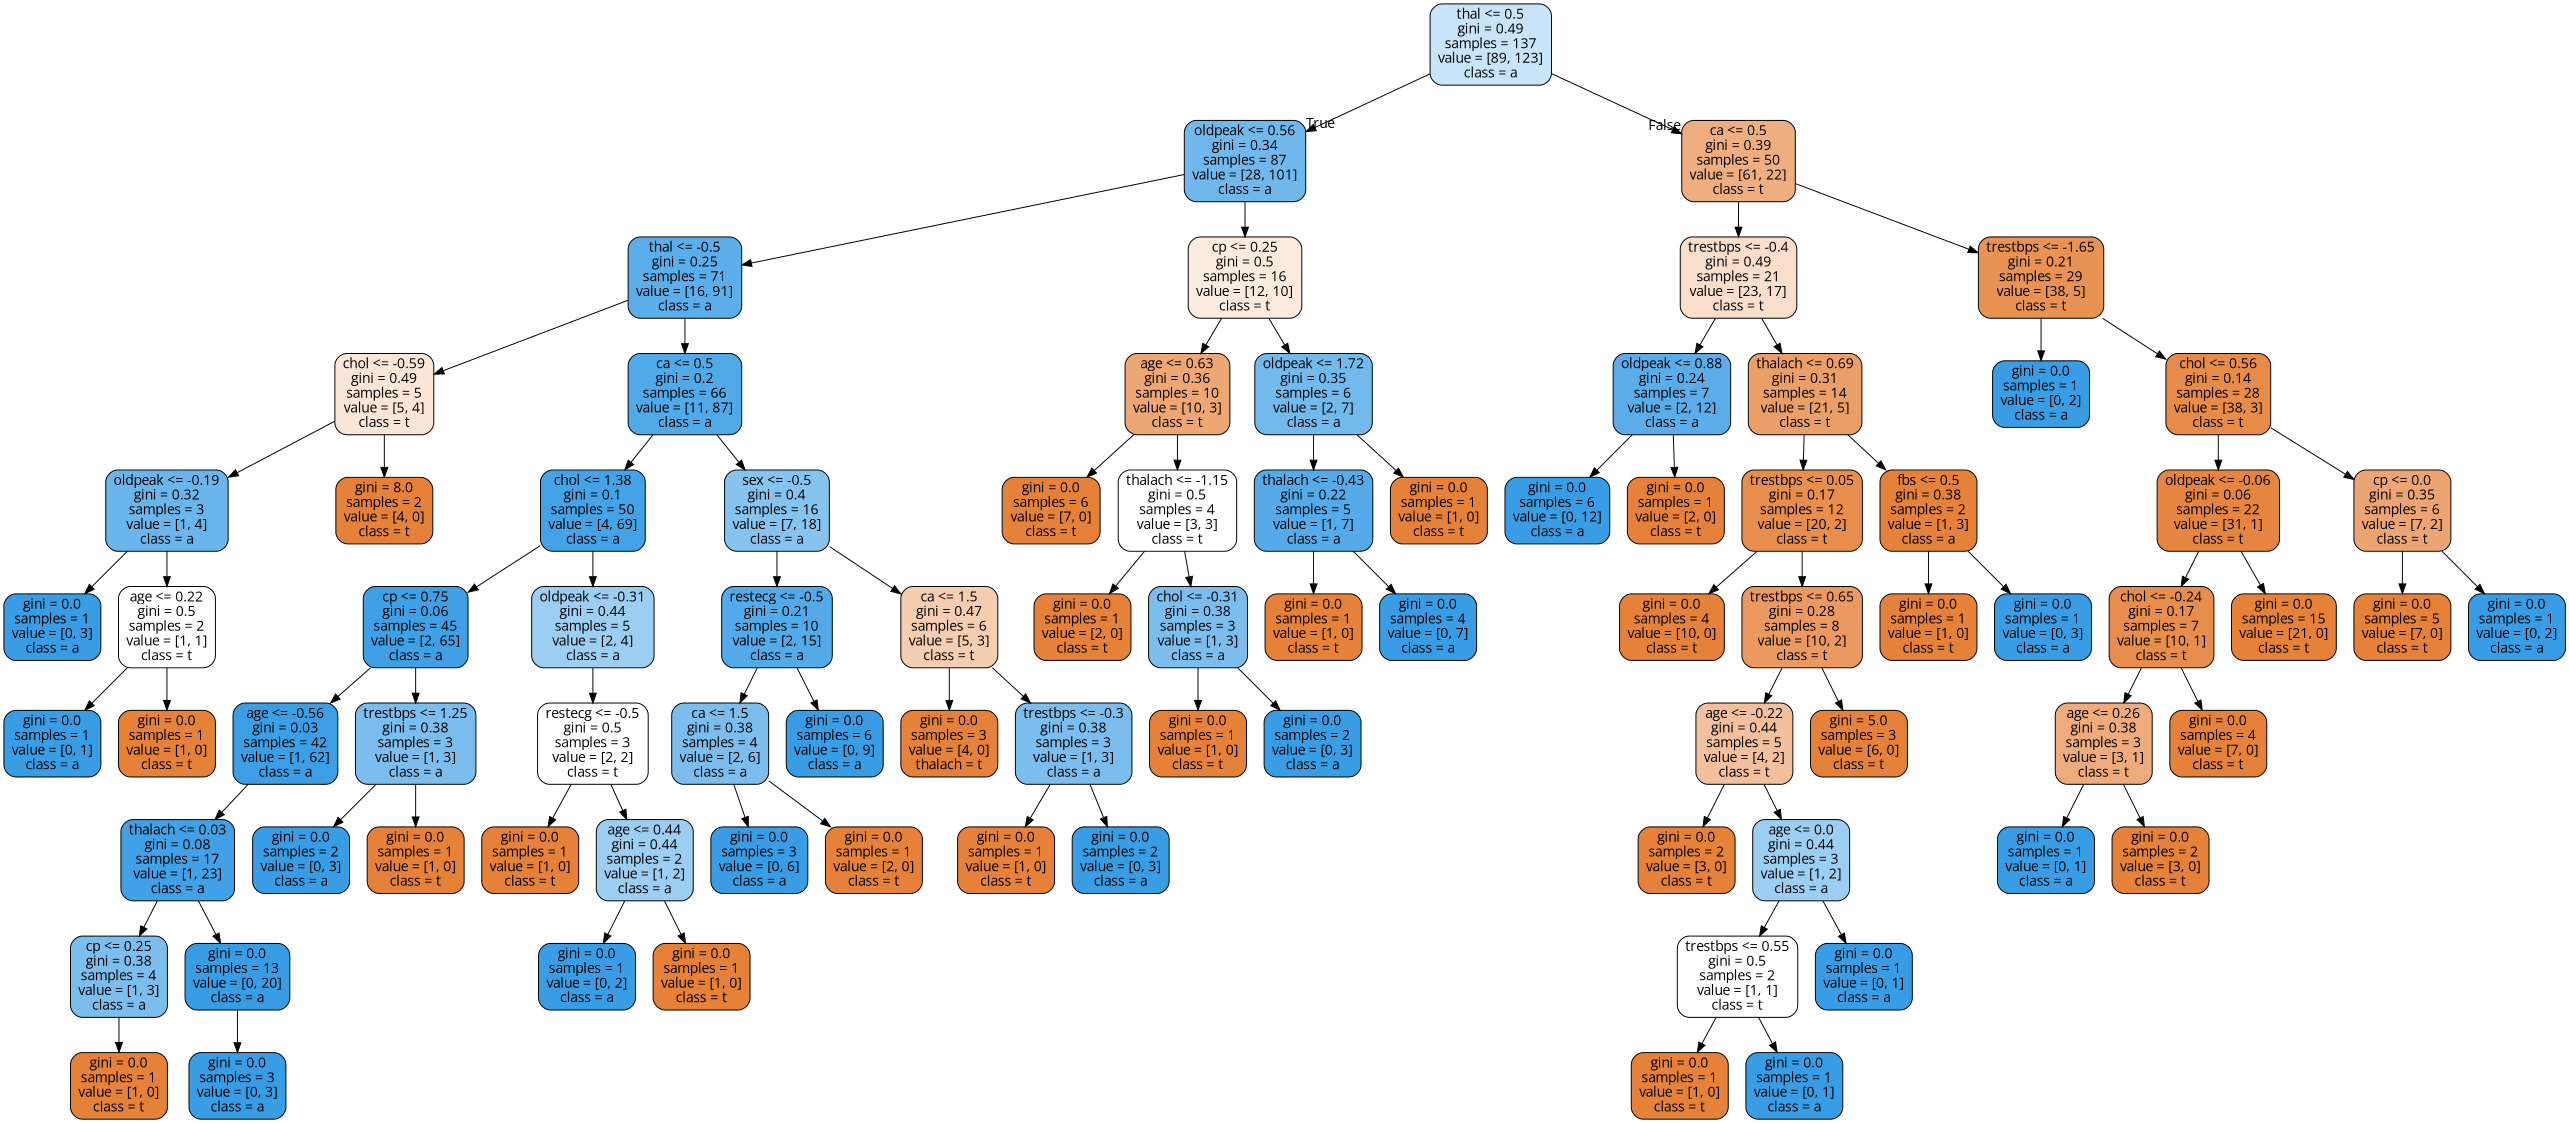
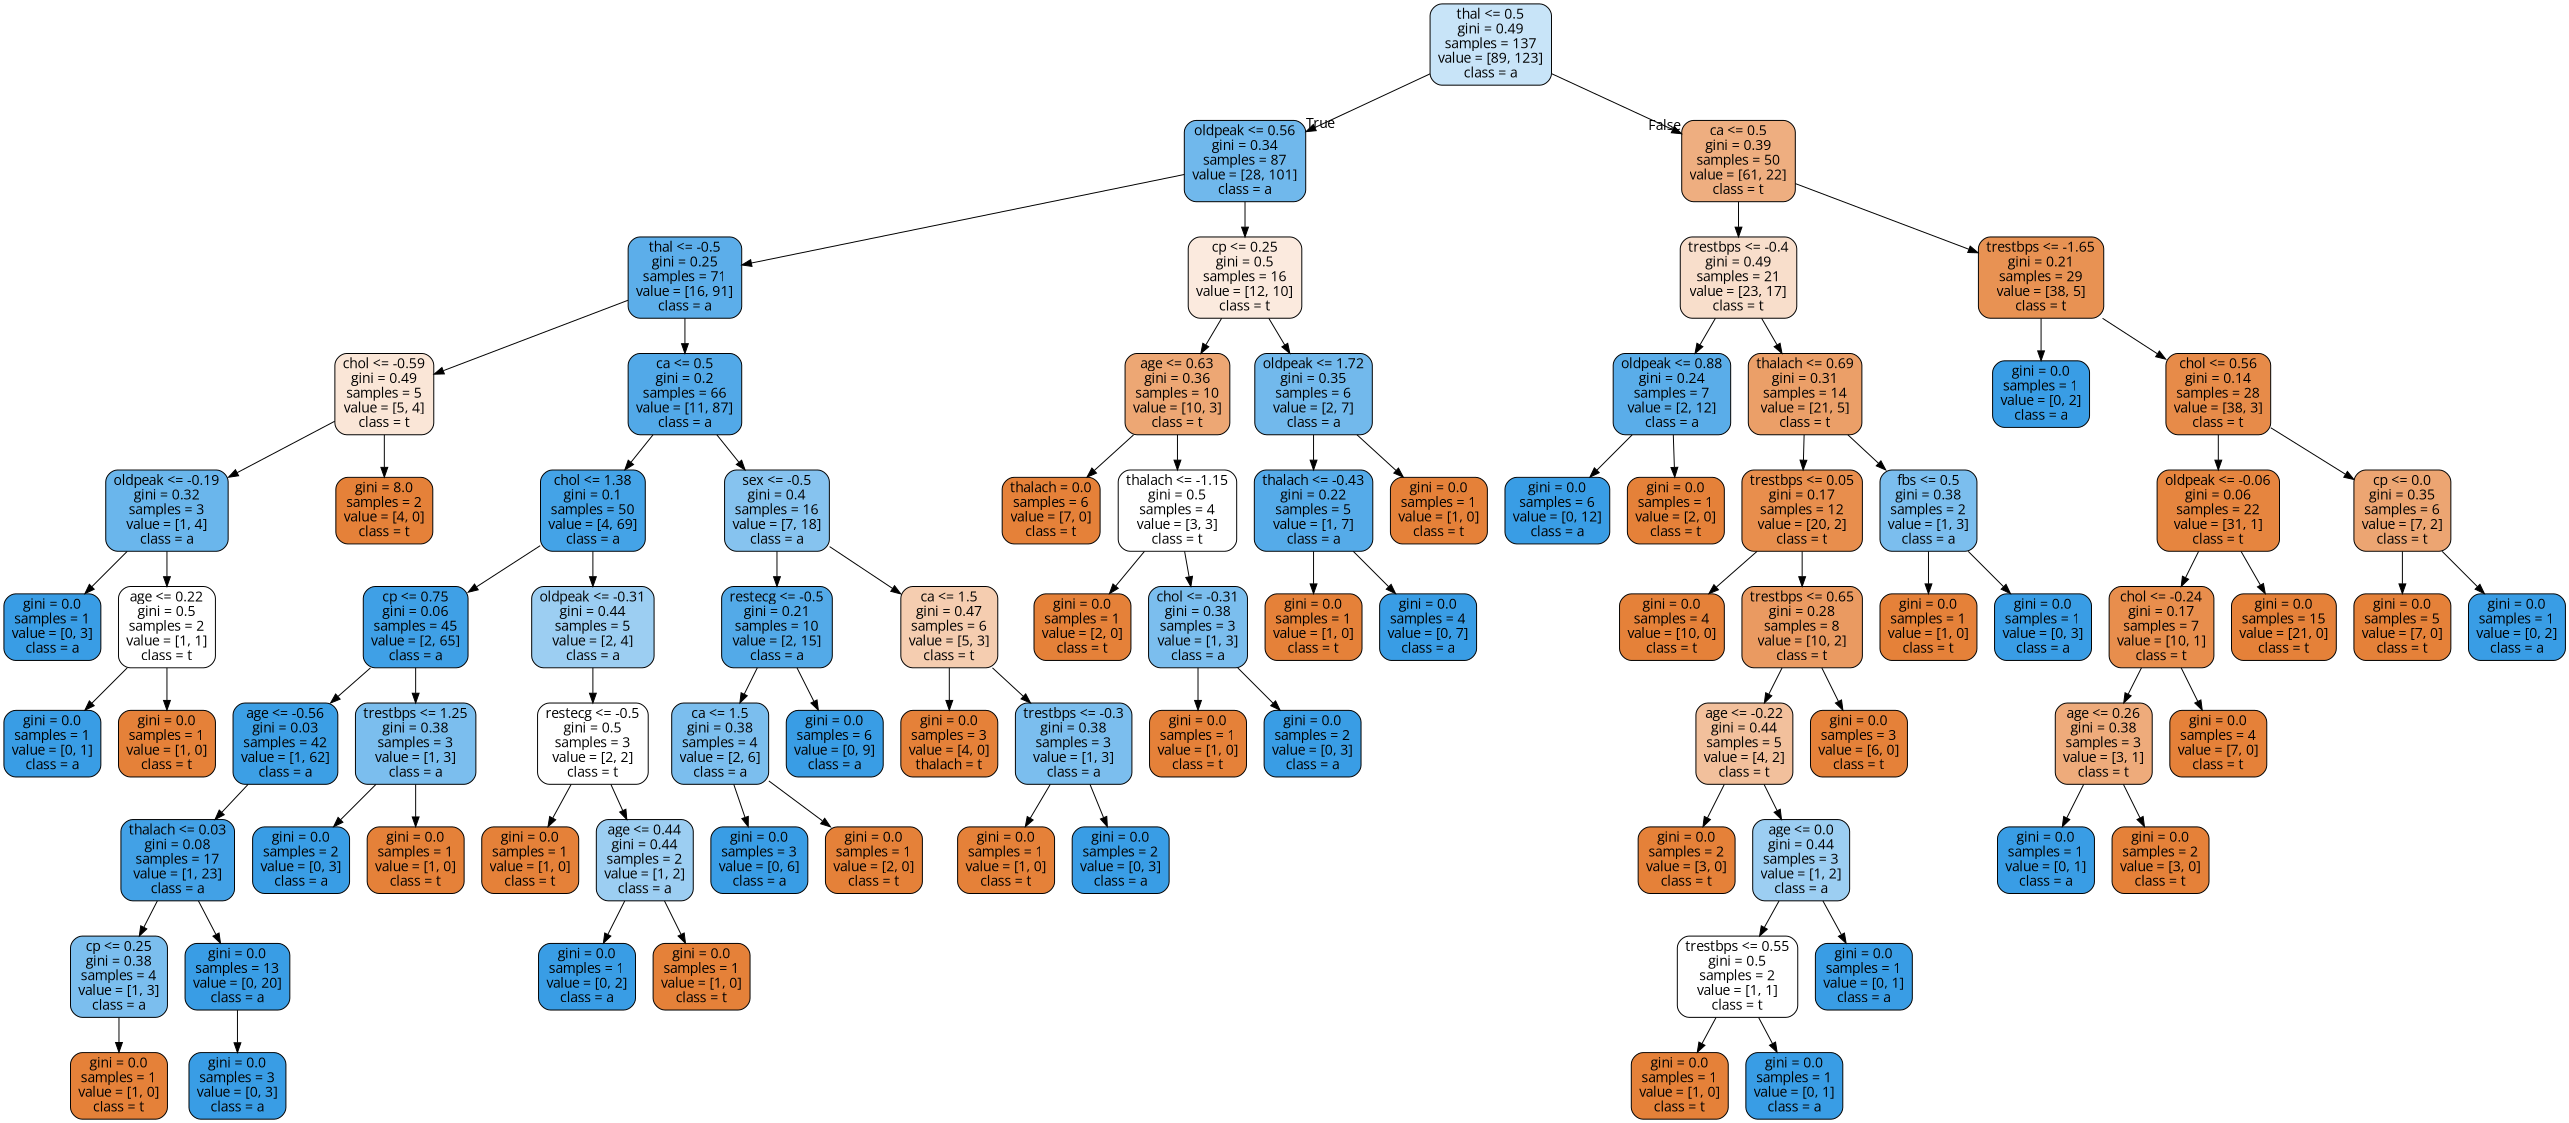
node "gini = 0.0 samples = 6 value = [7, 0] class = t": label "gini = 0.0 samples = 6 value = [7, 0] class = t" -> "thalach = 0.0 samples = 6 value = [7, 0] class = t"
node "fbs <= 0.5 gini = 0.38 samples = 2 value = [1, 3] class = a": fillcolor #e58139 -> #7bbeee
node "gini = 5.0 samples = 3 value = [6, 0] class = t": label "gini = 5.0 samples = 3 value = [6, 0] class = t" -> "gini = 0.0 samples = 3 value = [6, 0] class = t"
